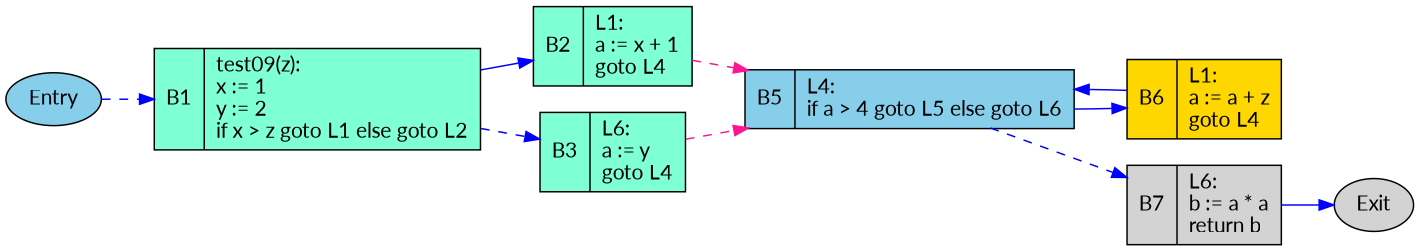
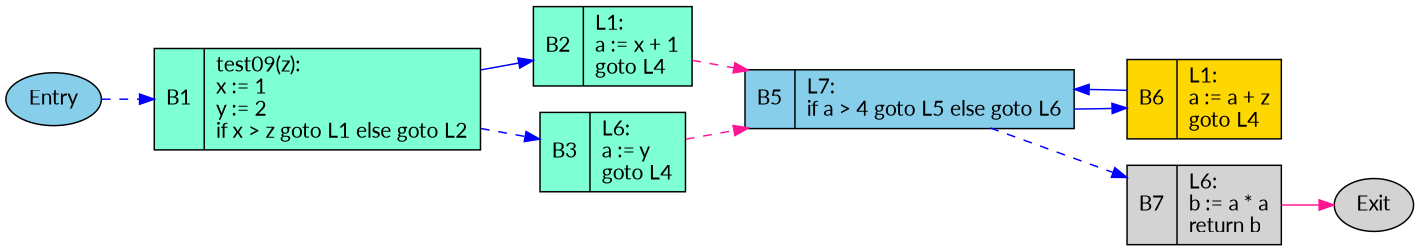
node "B5": text "L4:" -> "L7:"
edge "B7" -> "Exit": color blue -> deeppink
